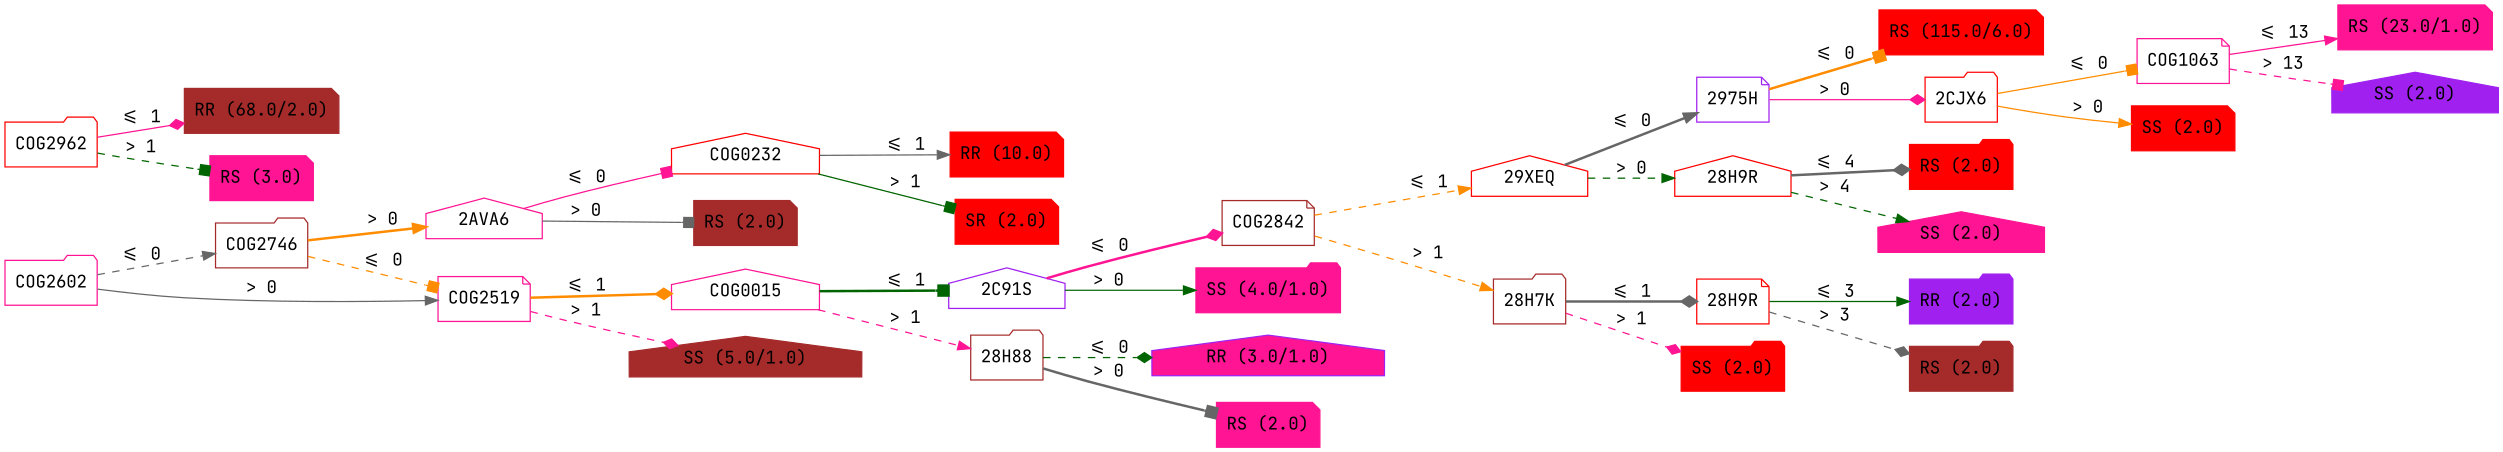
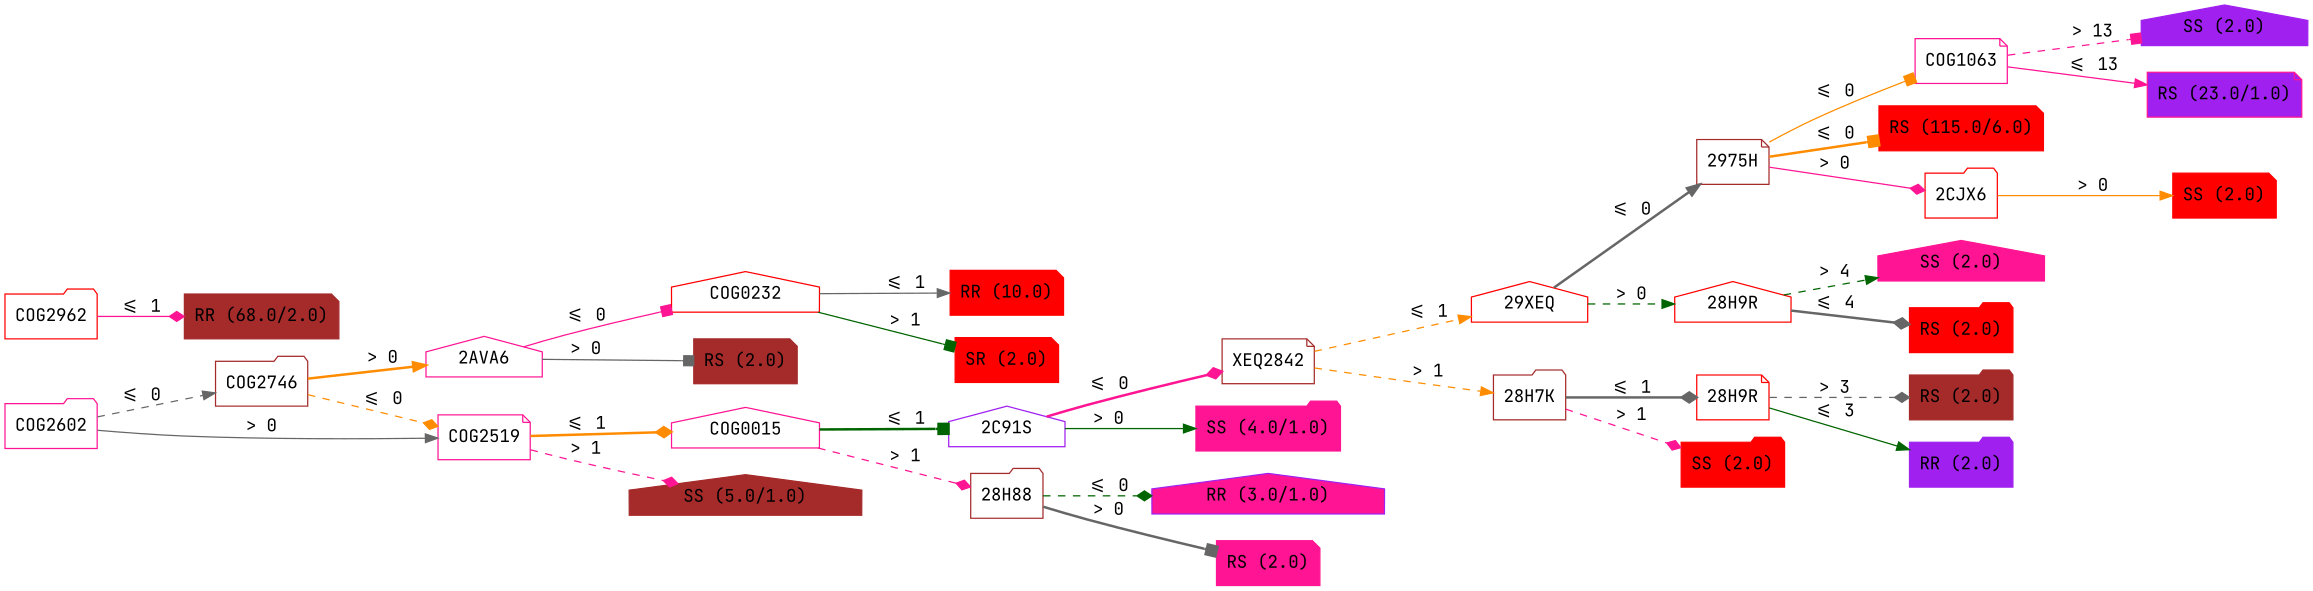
node "RS (23.0/1.0)": fillcolor deeppink -> purple
edge "2CJX6" -> "COG1063": now "2975H" -> "COG1063"
node "2975H": color purple -> brown
node "RS (3.0)": removed
node "COG2842": label "COG2842" -> "XEQ2842"
edge "COG2746" -> "COG2519": arrowhead box -> diamond
edge "COG0015" -> "28H88": arrowhead normal -> diamond
